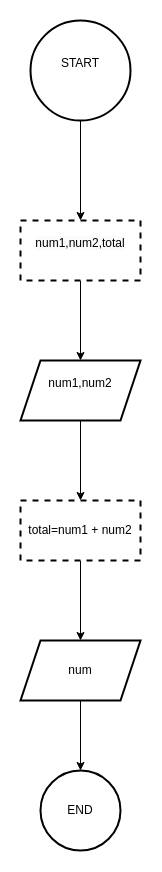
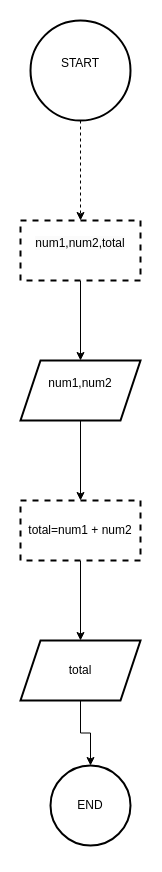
edge "START" -> "num1,num2,total": style solid -> dashed
node "num": label "num" -> "total"
node "END": moved (81, 811) -> (91, 806)
